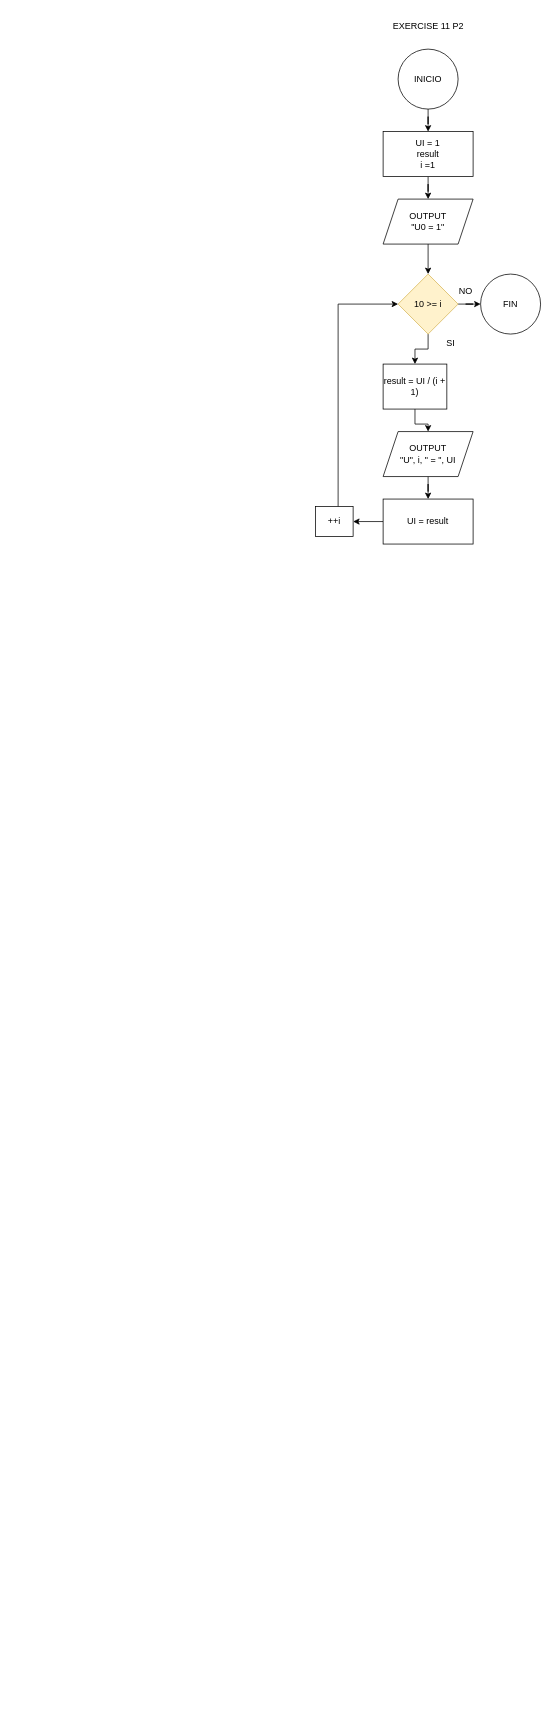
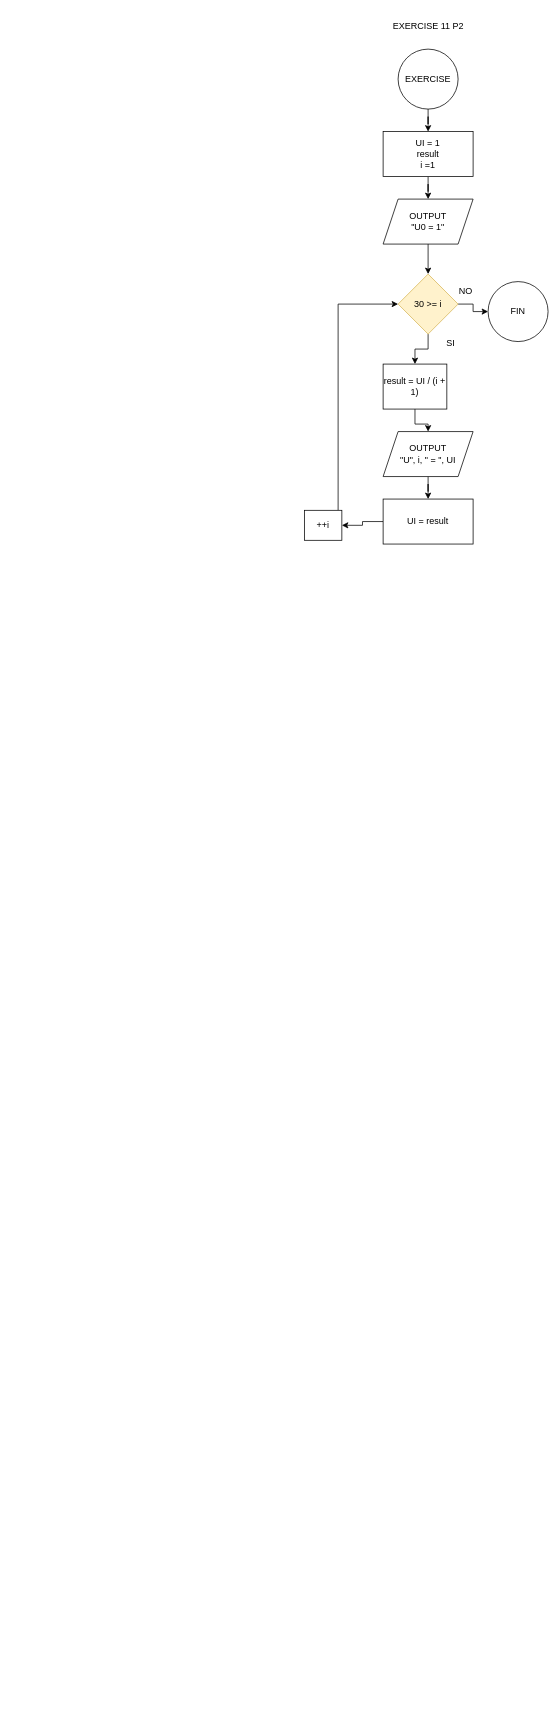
node "INICIO": label "INICIO" -> "EXERCISE"
node "10 >= i": label "10 >= i" -> "30 >= i"
node "FIN": moved (510, 304) -> (518, 312)
node "++i": moved (334, 522) -> (323, 525)
